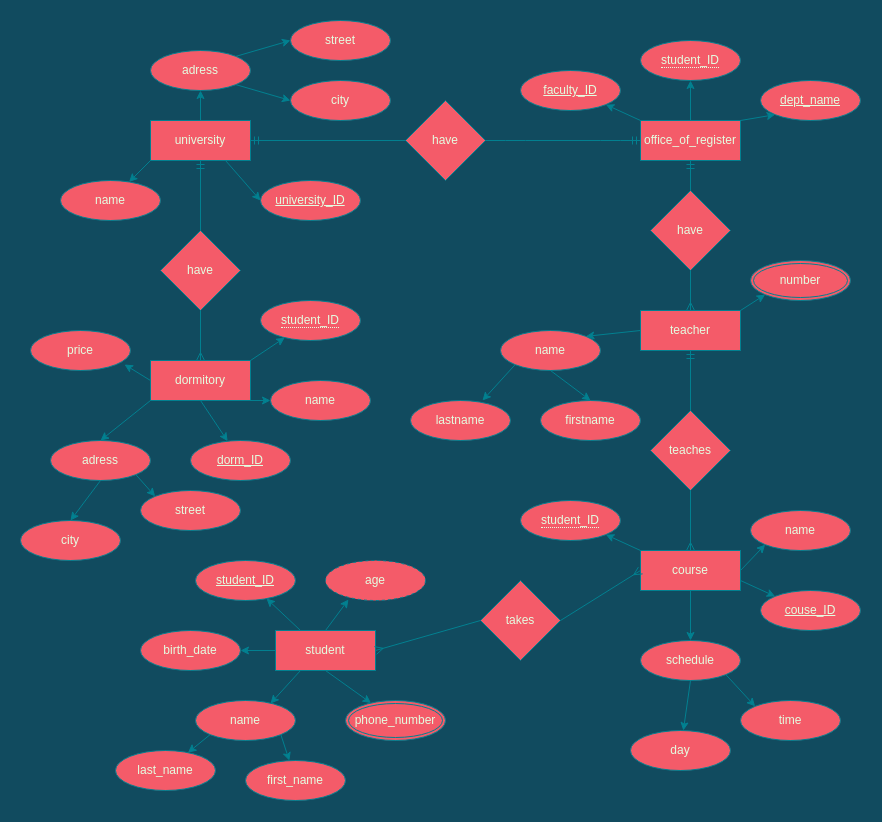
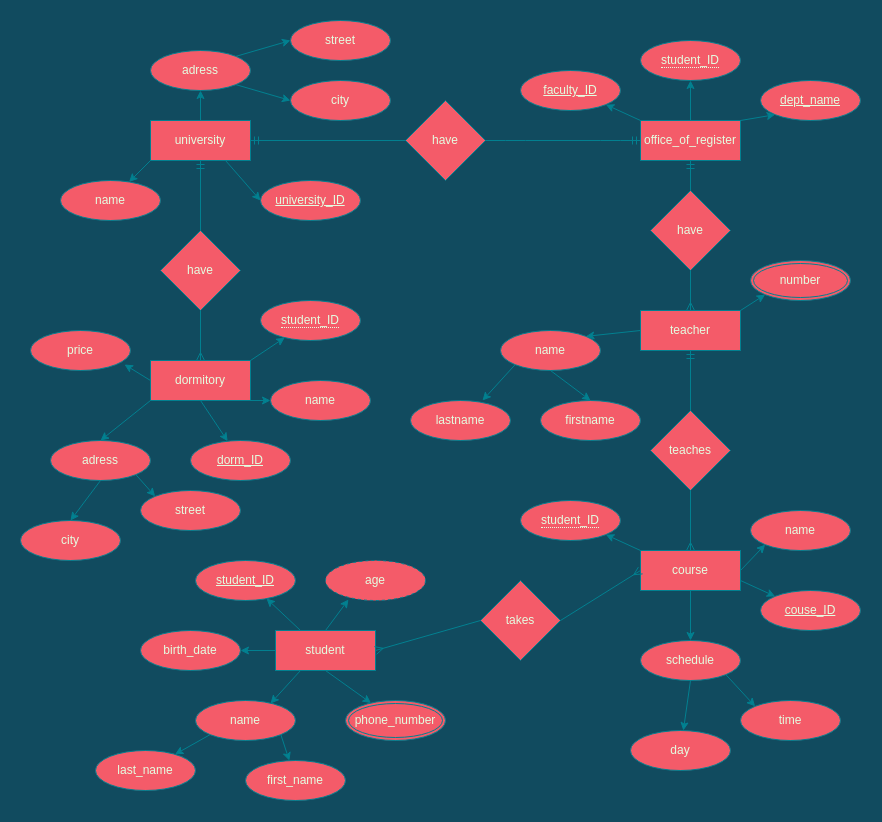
node "last_name": moved (166, 771) -> (146, 771)
